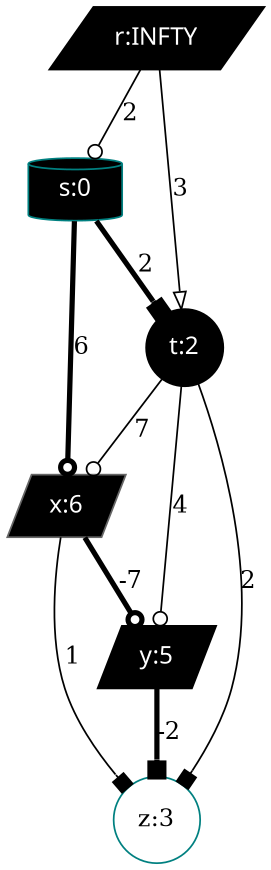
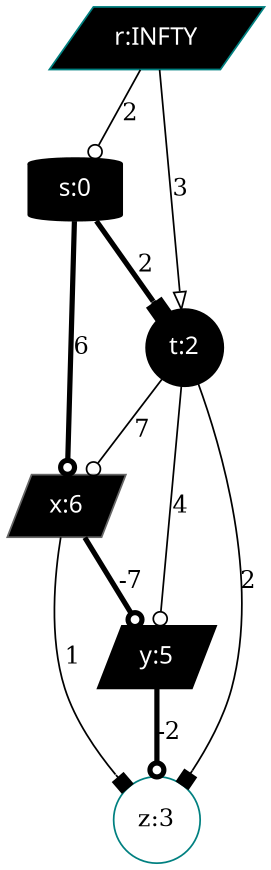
node "r:INFTY": color black -> teal
node "s:0": color teal -> black
edge "y:5" -> "z:3": arrowhead box -> odot
